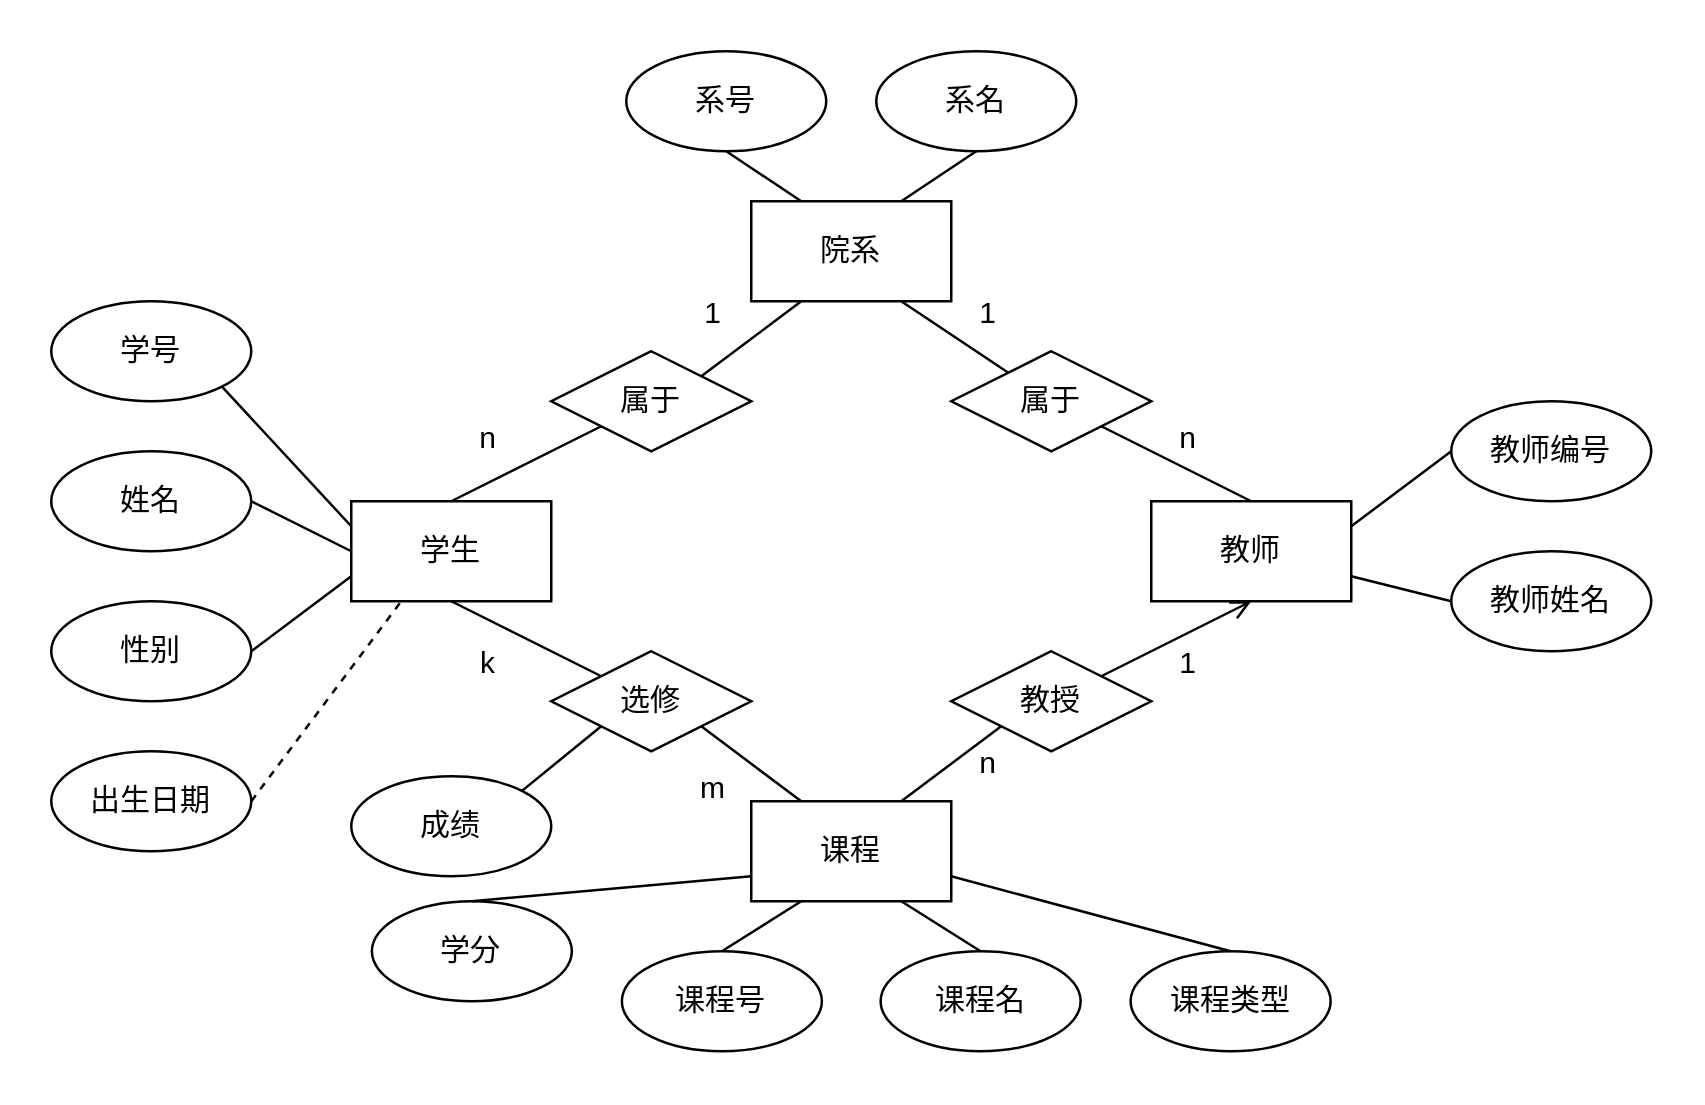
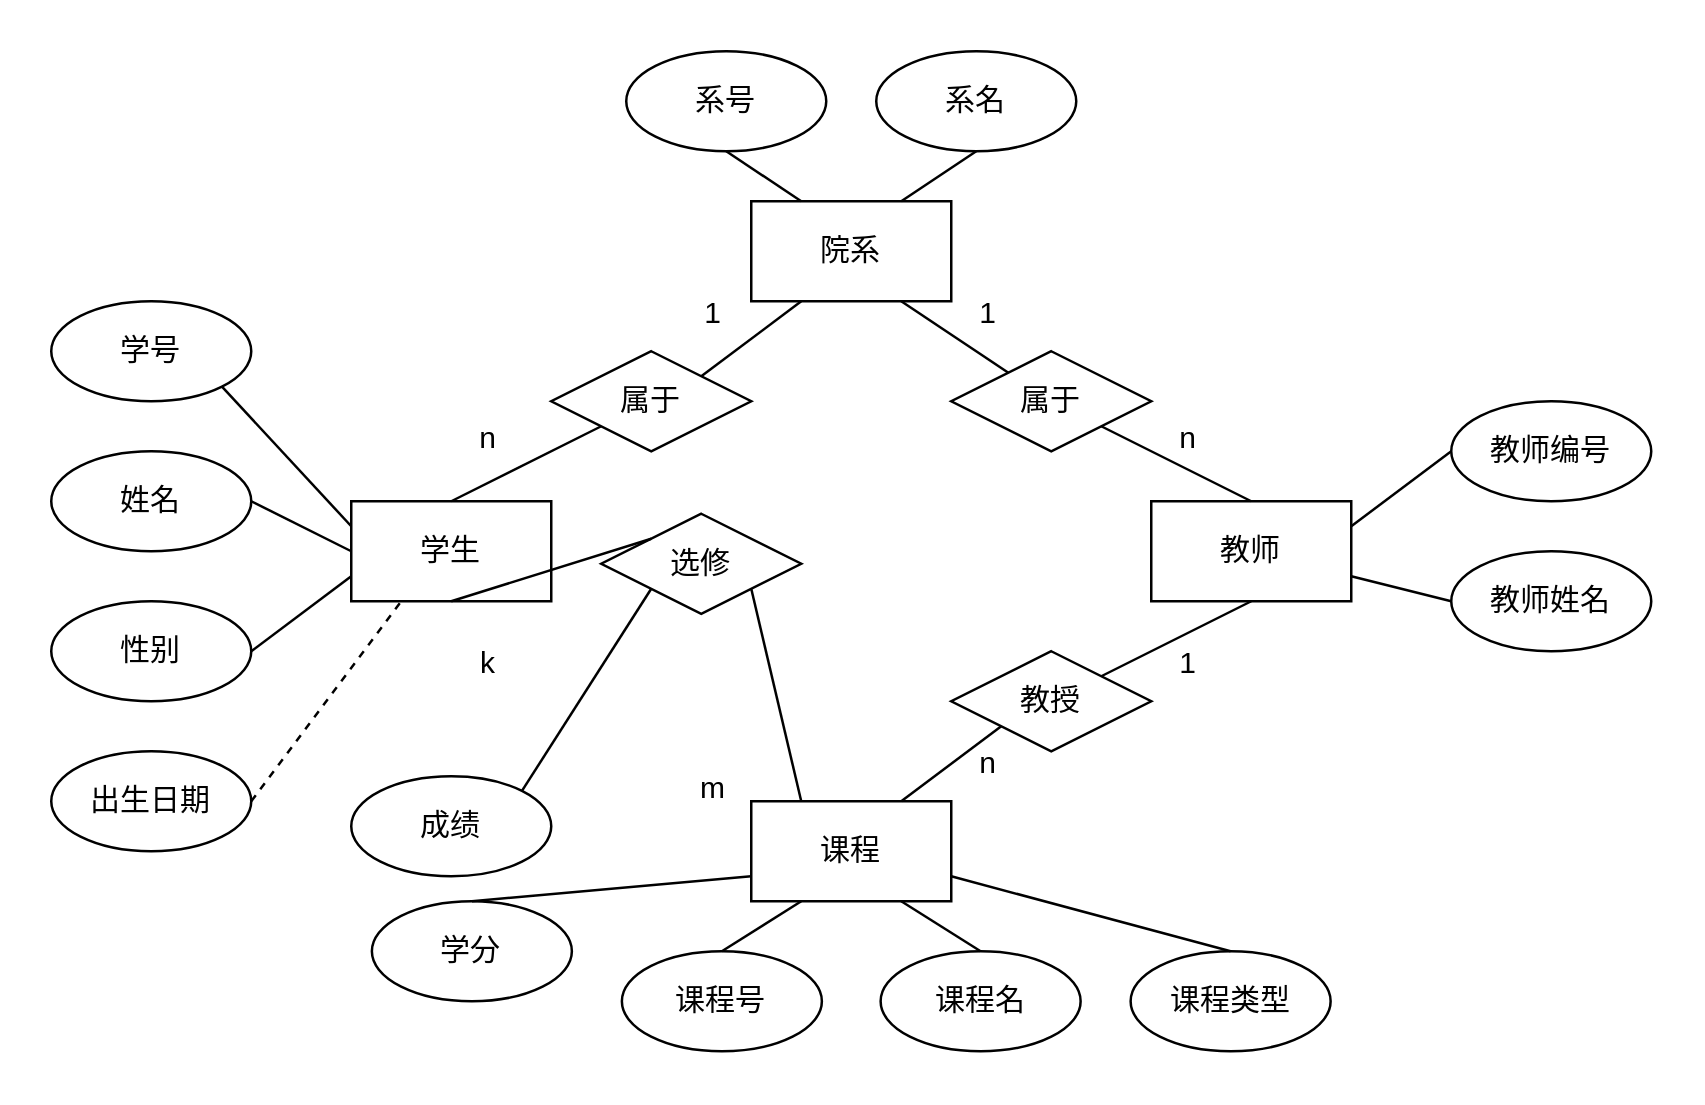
edge "教授" -> "教师": arrowhead open -> none
node "选修": moved (651, 701) -> (701, 564)
